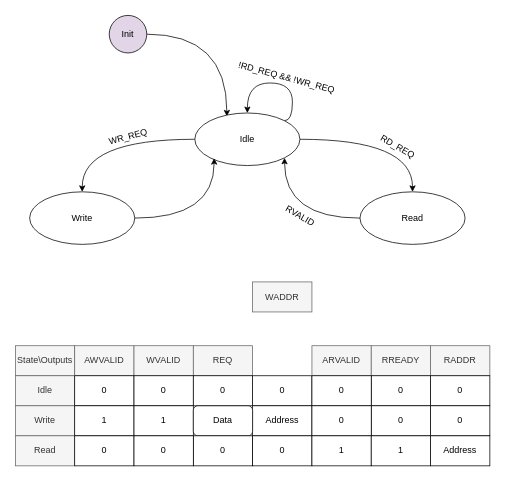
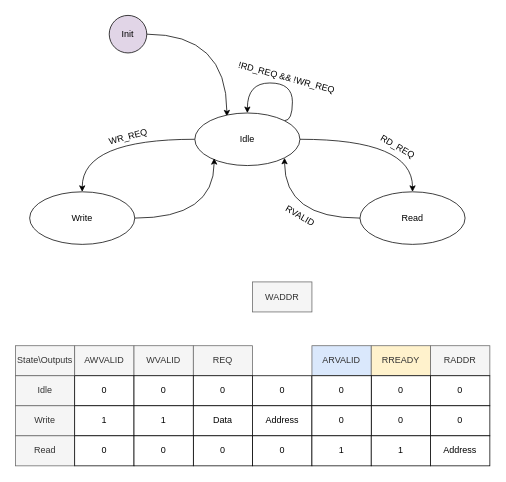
node "ARVALID": fillcolor #f5f5f5 -> #dae8fc
node "RREADY": fillcolor #f5f5f5 -> #fff2cc
node "Data": shape rounded rectangle -> rectangle
